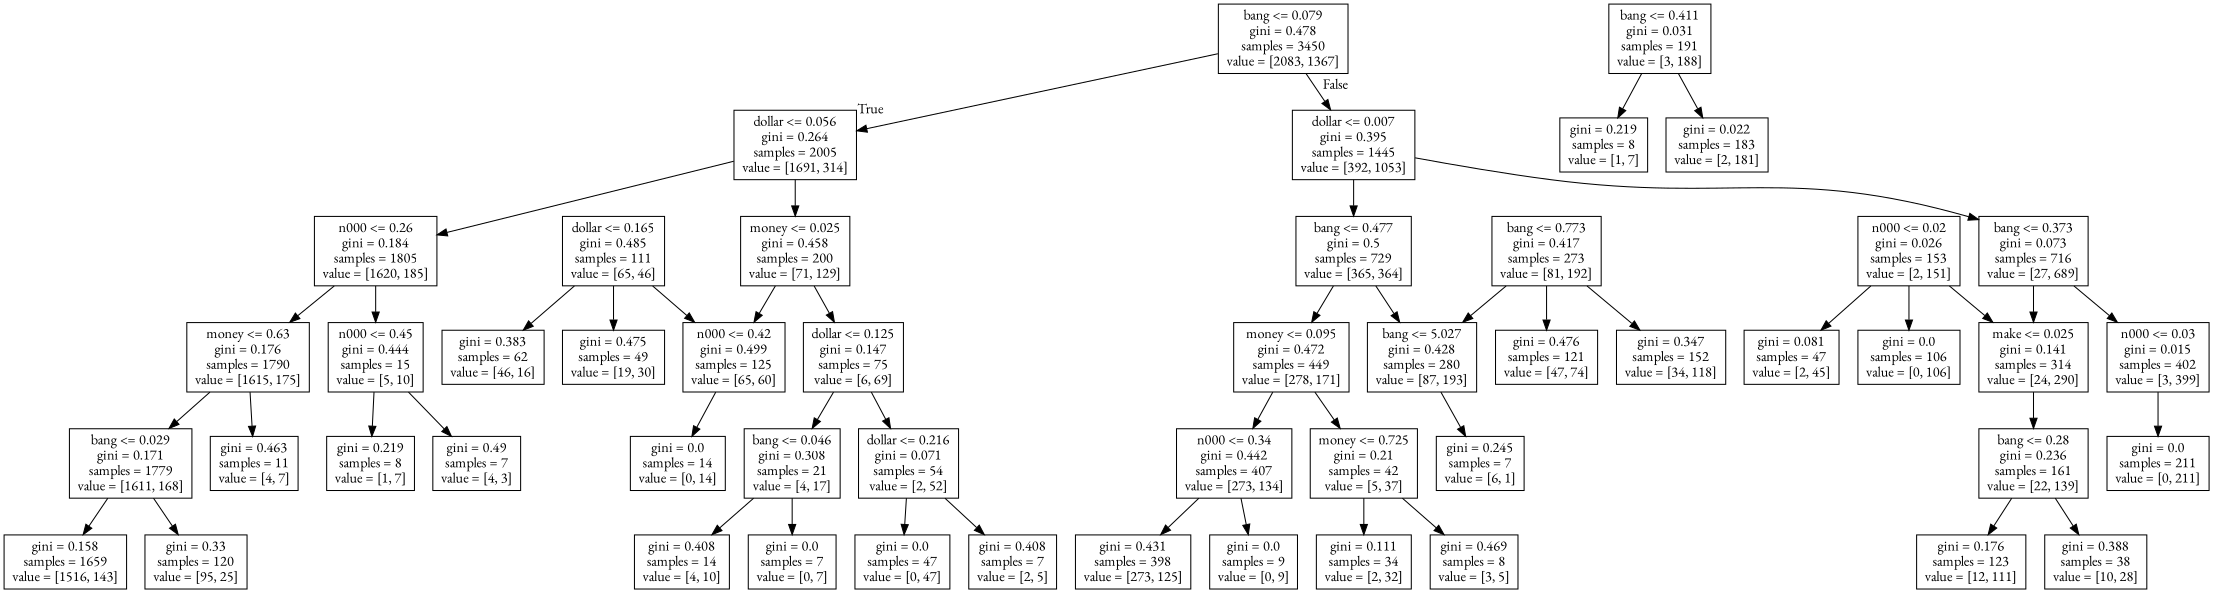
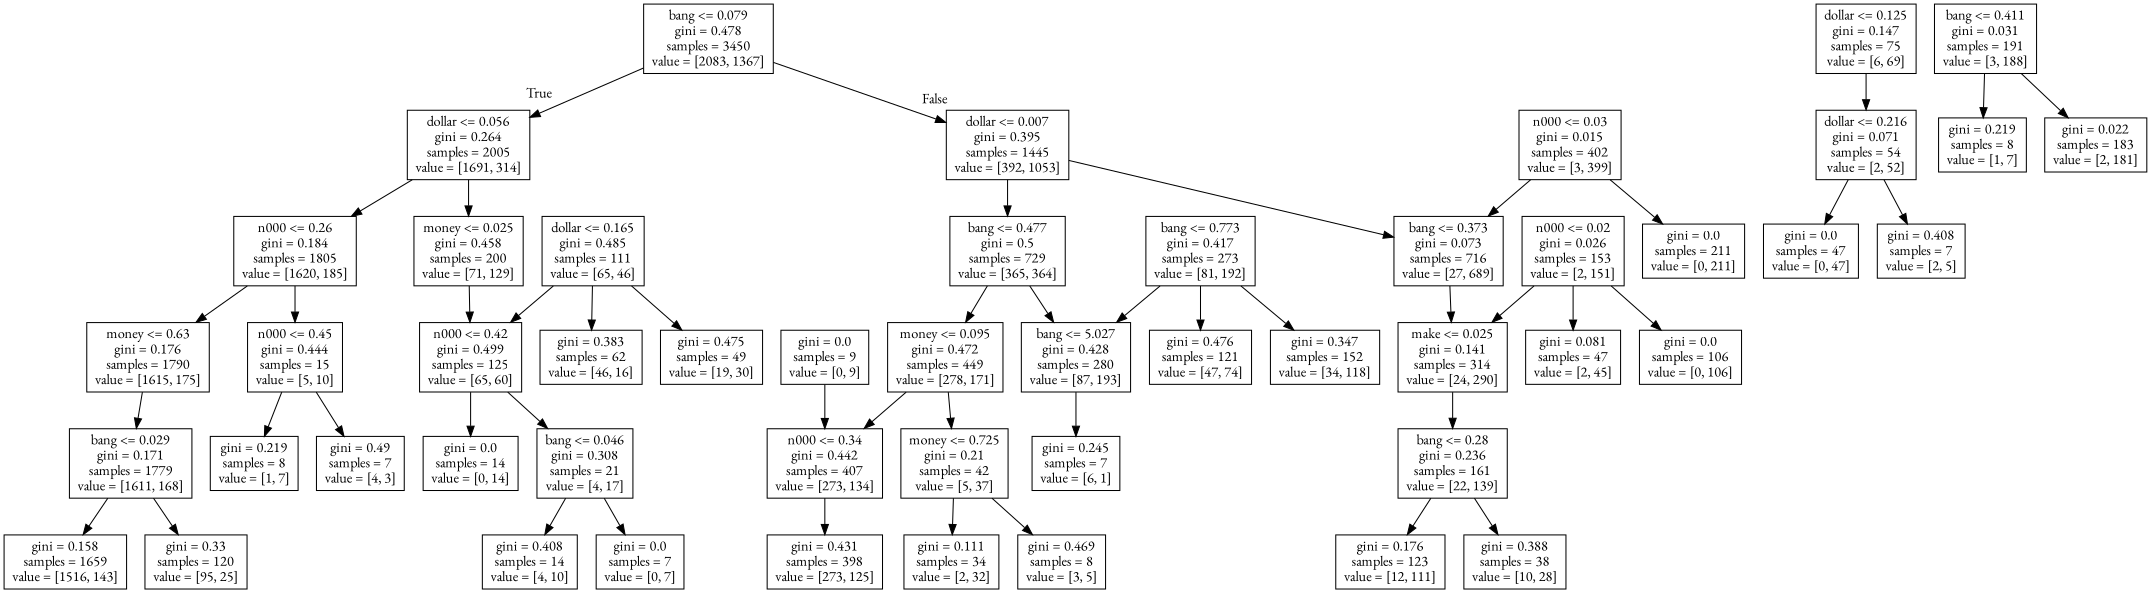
edge "money <= 0.025 gini = 0.458 samples = 200 value = [71, 129]" -> "dollar <= 0.125 gini = 0.147 samples = 75 value = [6, 69]": removed
edge "bang <= 0.373 gini = 0.073 samples = 716 value = [27, 689]" -> "n000 <= 0.03 gini = 0.015 samples = 402 value = [3, 399]": reversed
edge "dollar <= 0.125 gini = 0.147 samples = 75 value = [6, 69]" -> "bang <= 0.046 gini = 0.308 samples = 21 value = [4, 17]": now "n000 <= 0.42 gini = 0.499 samples = 125 value = [65, 60]" -> "bang <= 0.046 gini = 0.308 samples = 21 value = [4, 17]"
node "gini = 0.463 samples = 11 value = [4, 7]": removed
edge "n000 <= 0.34 gini = 0.442 samples = 407 value = [273, 134]" -> "gini = 0.0 samples = 9 value = [0, 9]": reversed
